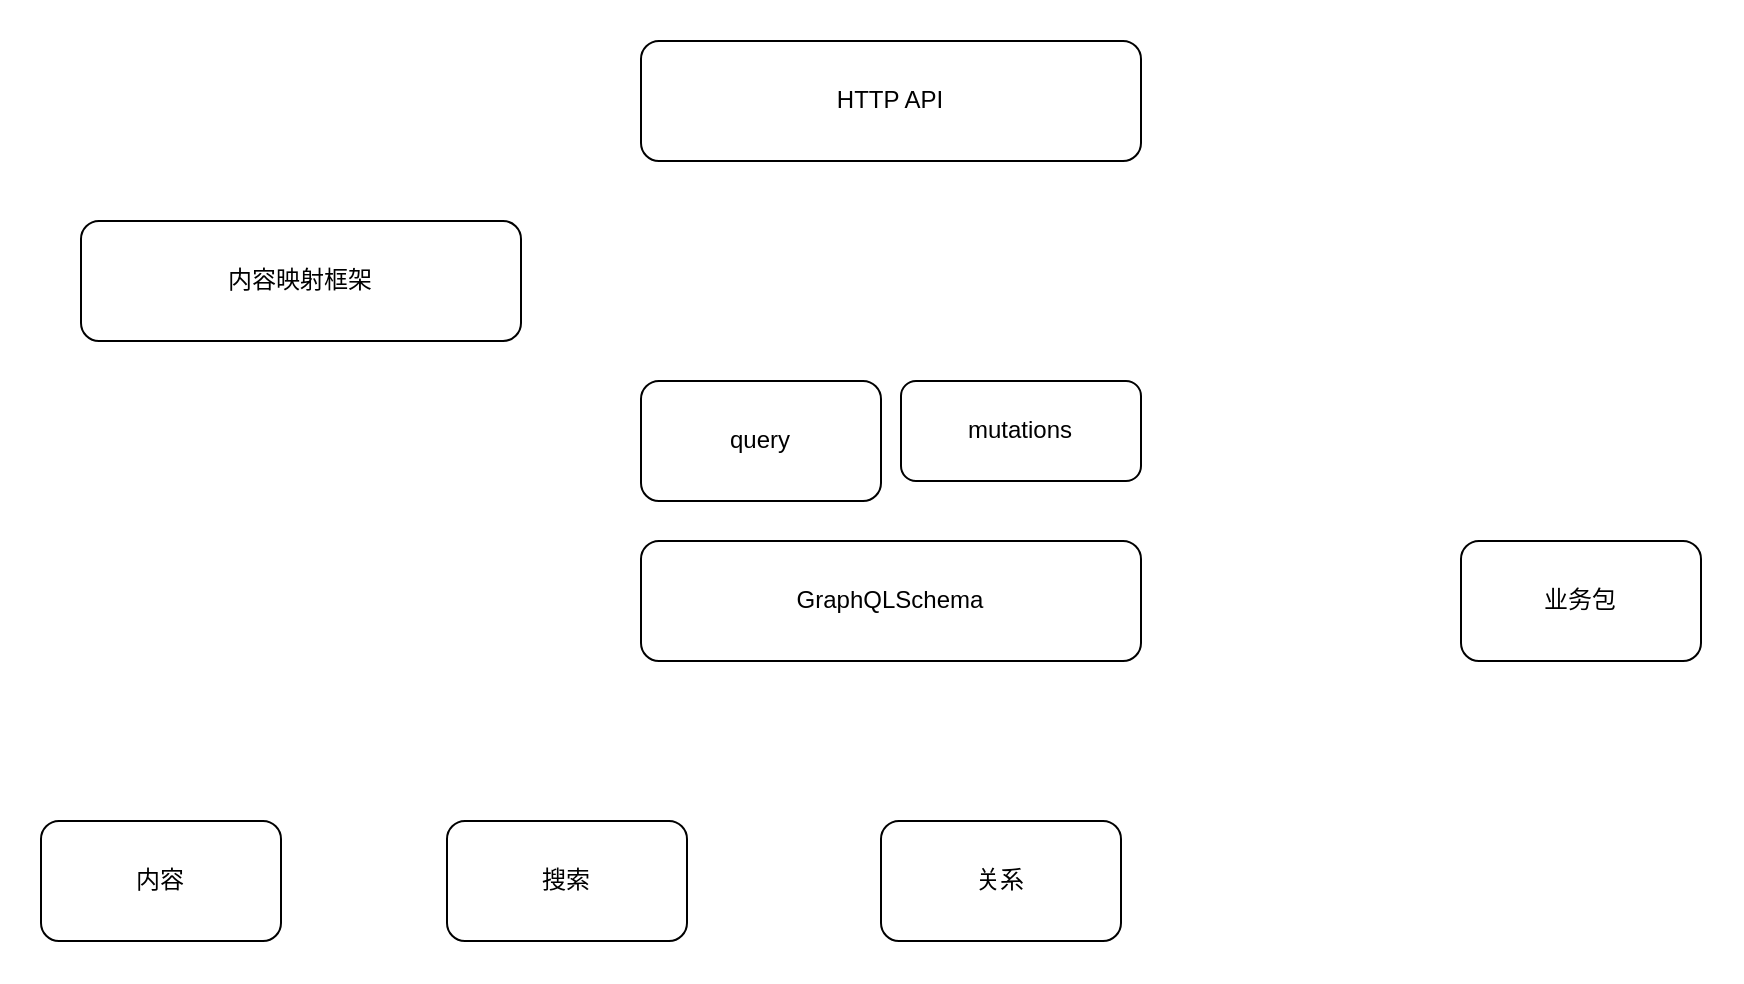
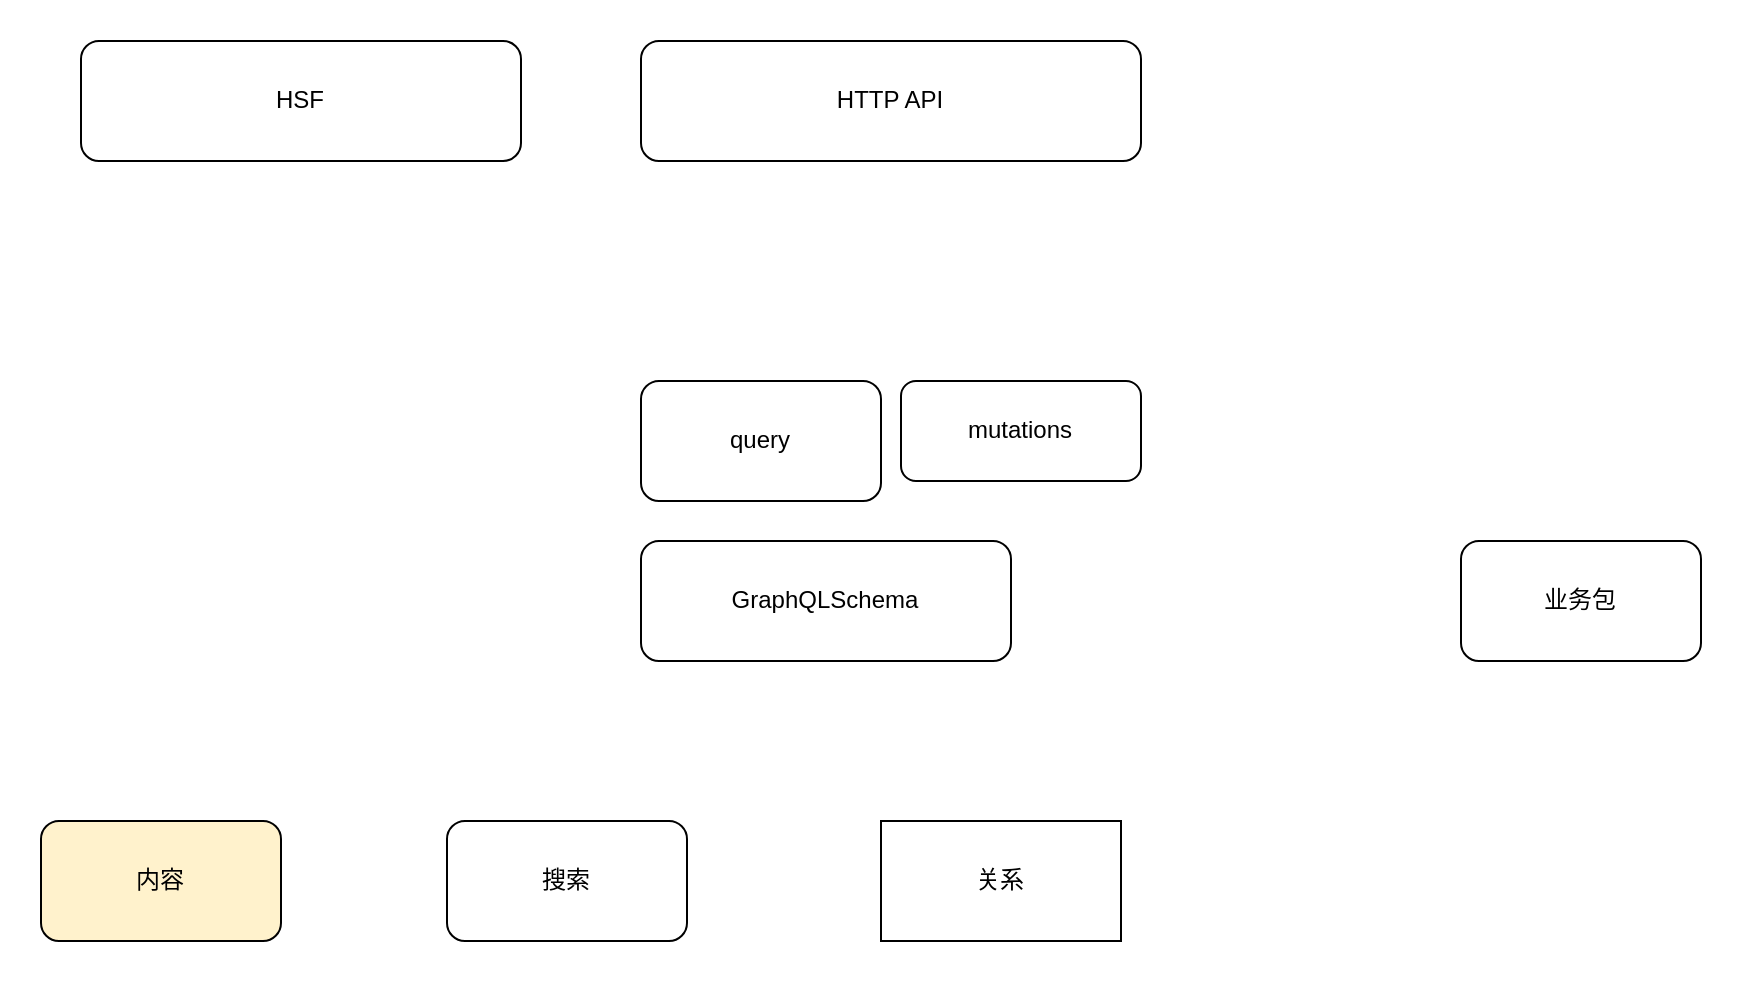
node "HSF": added
node "内容映射框架": removed
node "GraphQLSchema": size 500x120 -> 370x120
node "内容": fillcolor #ffffff -> #fff2cc
node "关系": shape rounded rectangle -> rectangle
